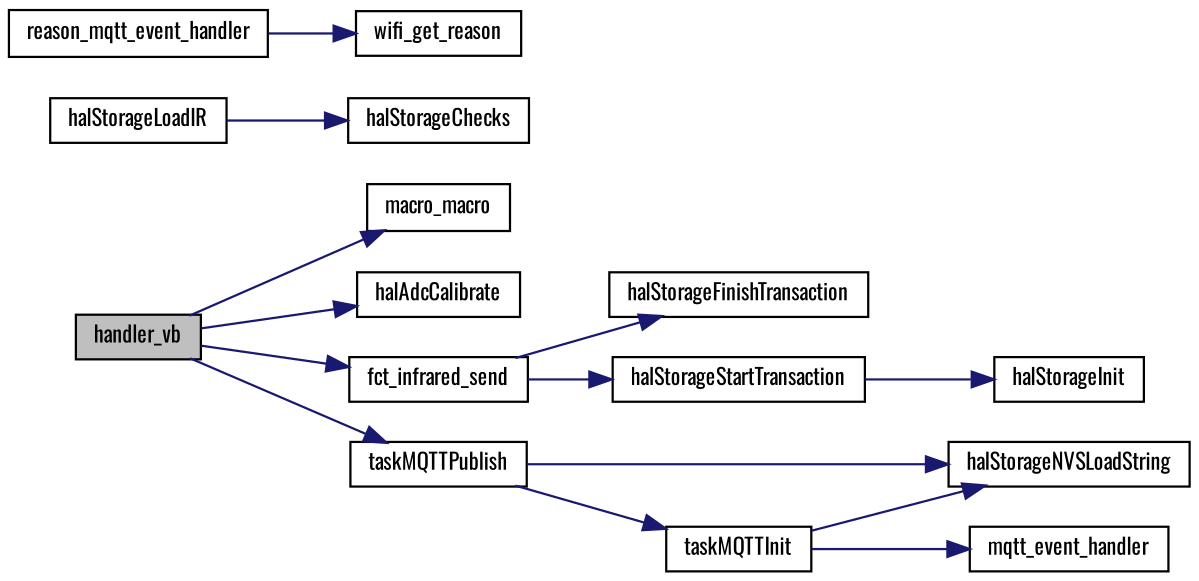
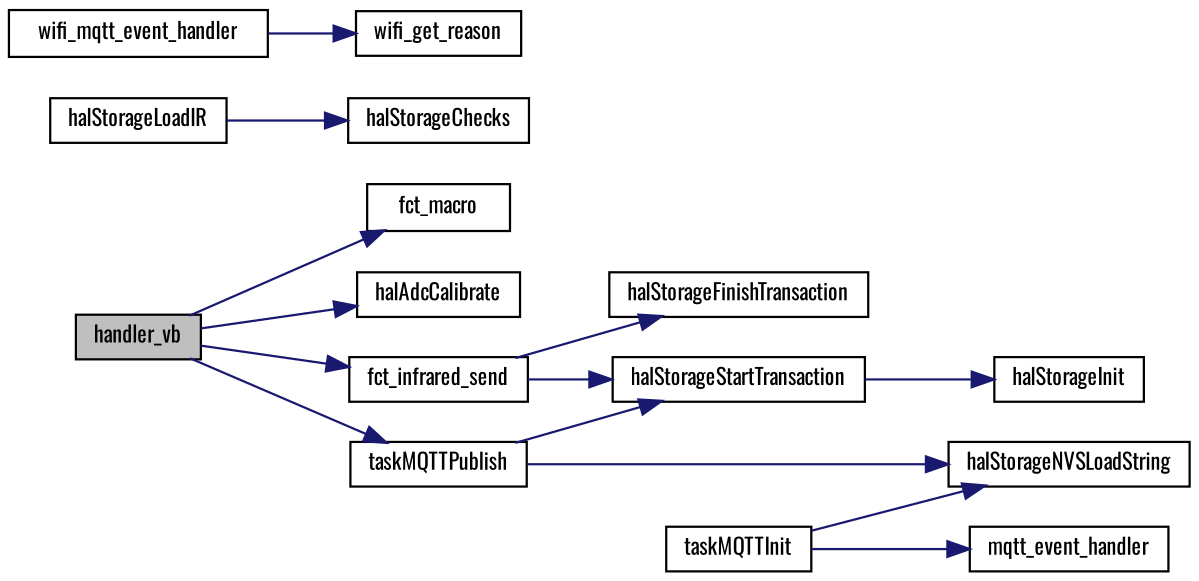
node "reason_mqtt_event_handler": label "reason_mqtt_event_handler" -> "wifi_mqtt_event_handler"
node "macro_macro": label "macro_macro" -> "fct_macro"
edge "taskMQTTPublish" -> "taskMQTTInit": now "taskMQTTPublish" -> "halStorageStartTransaction"
